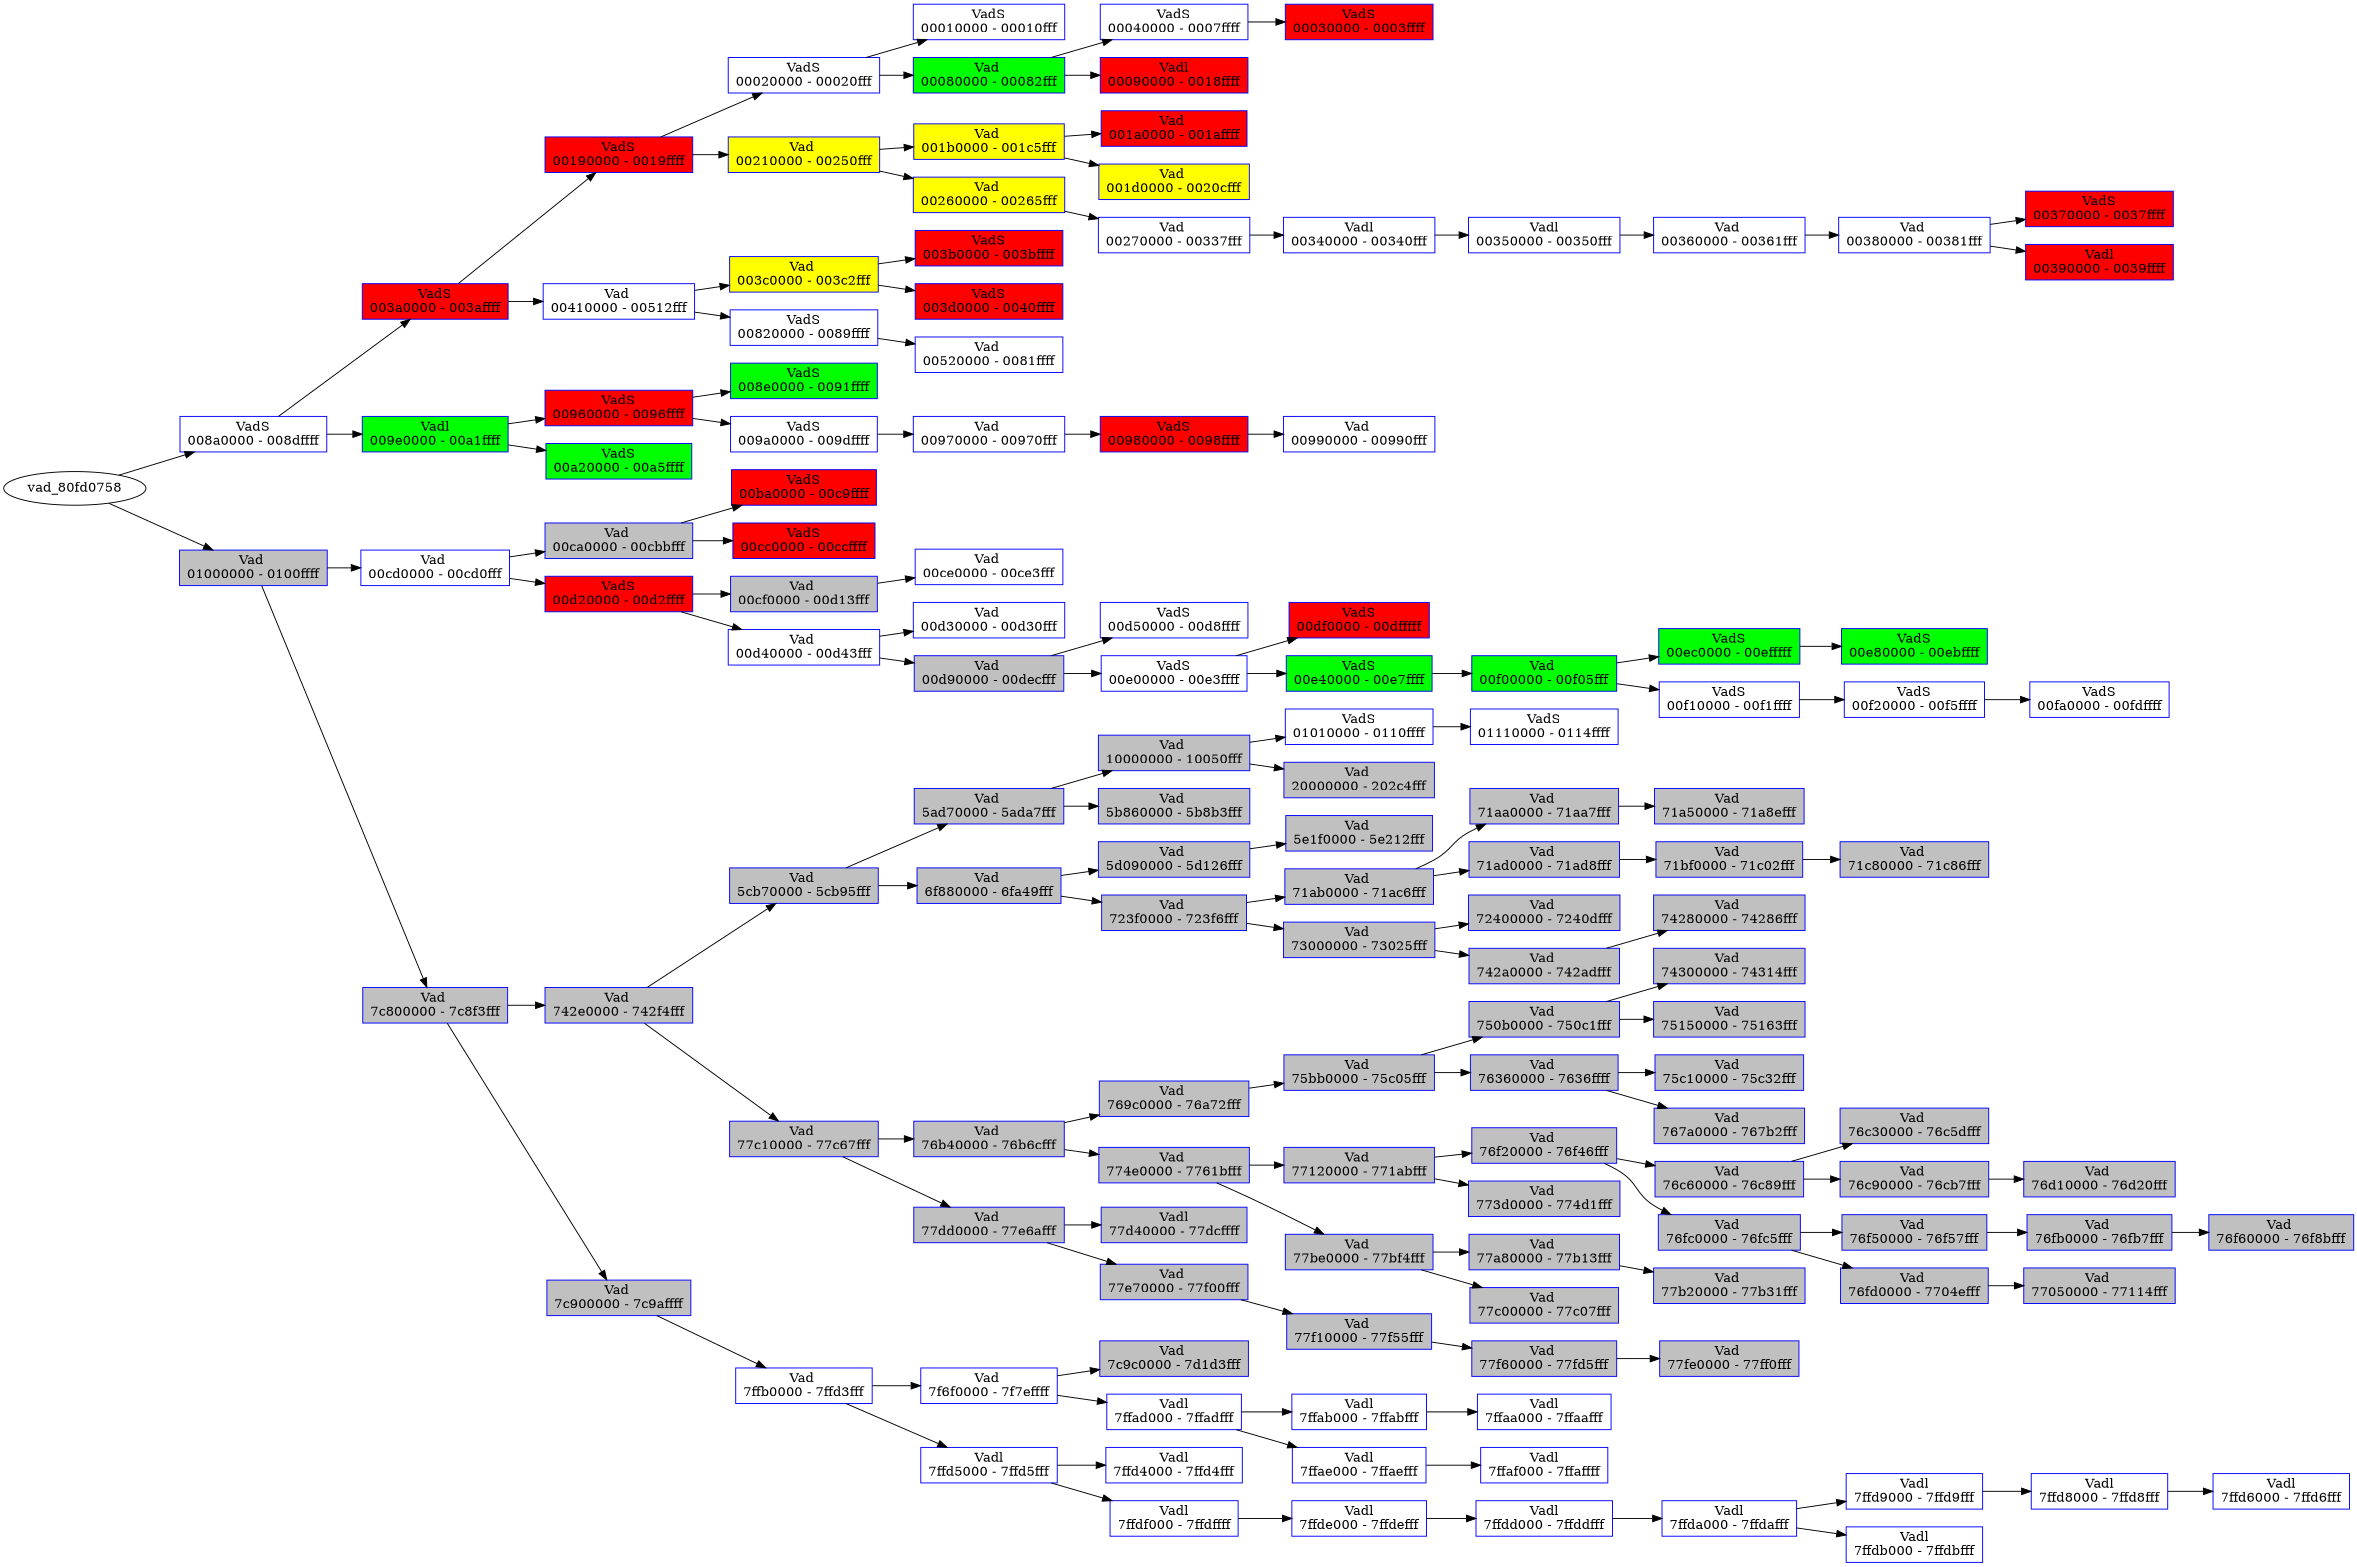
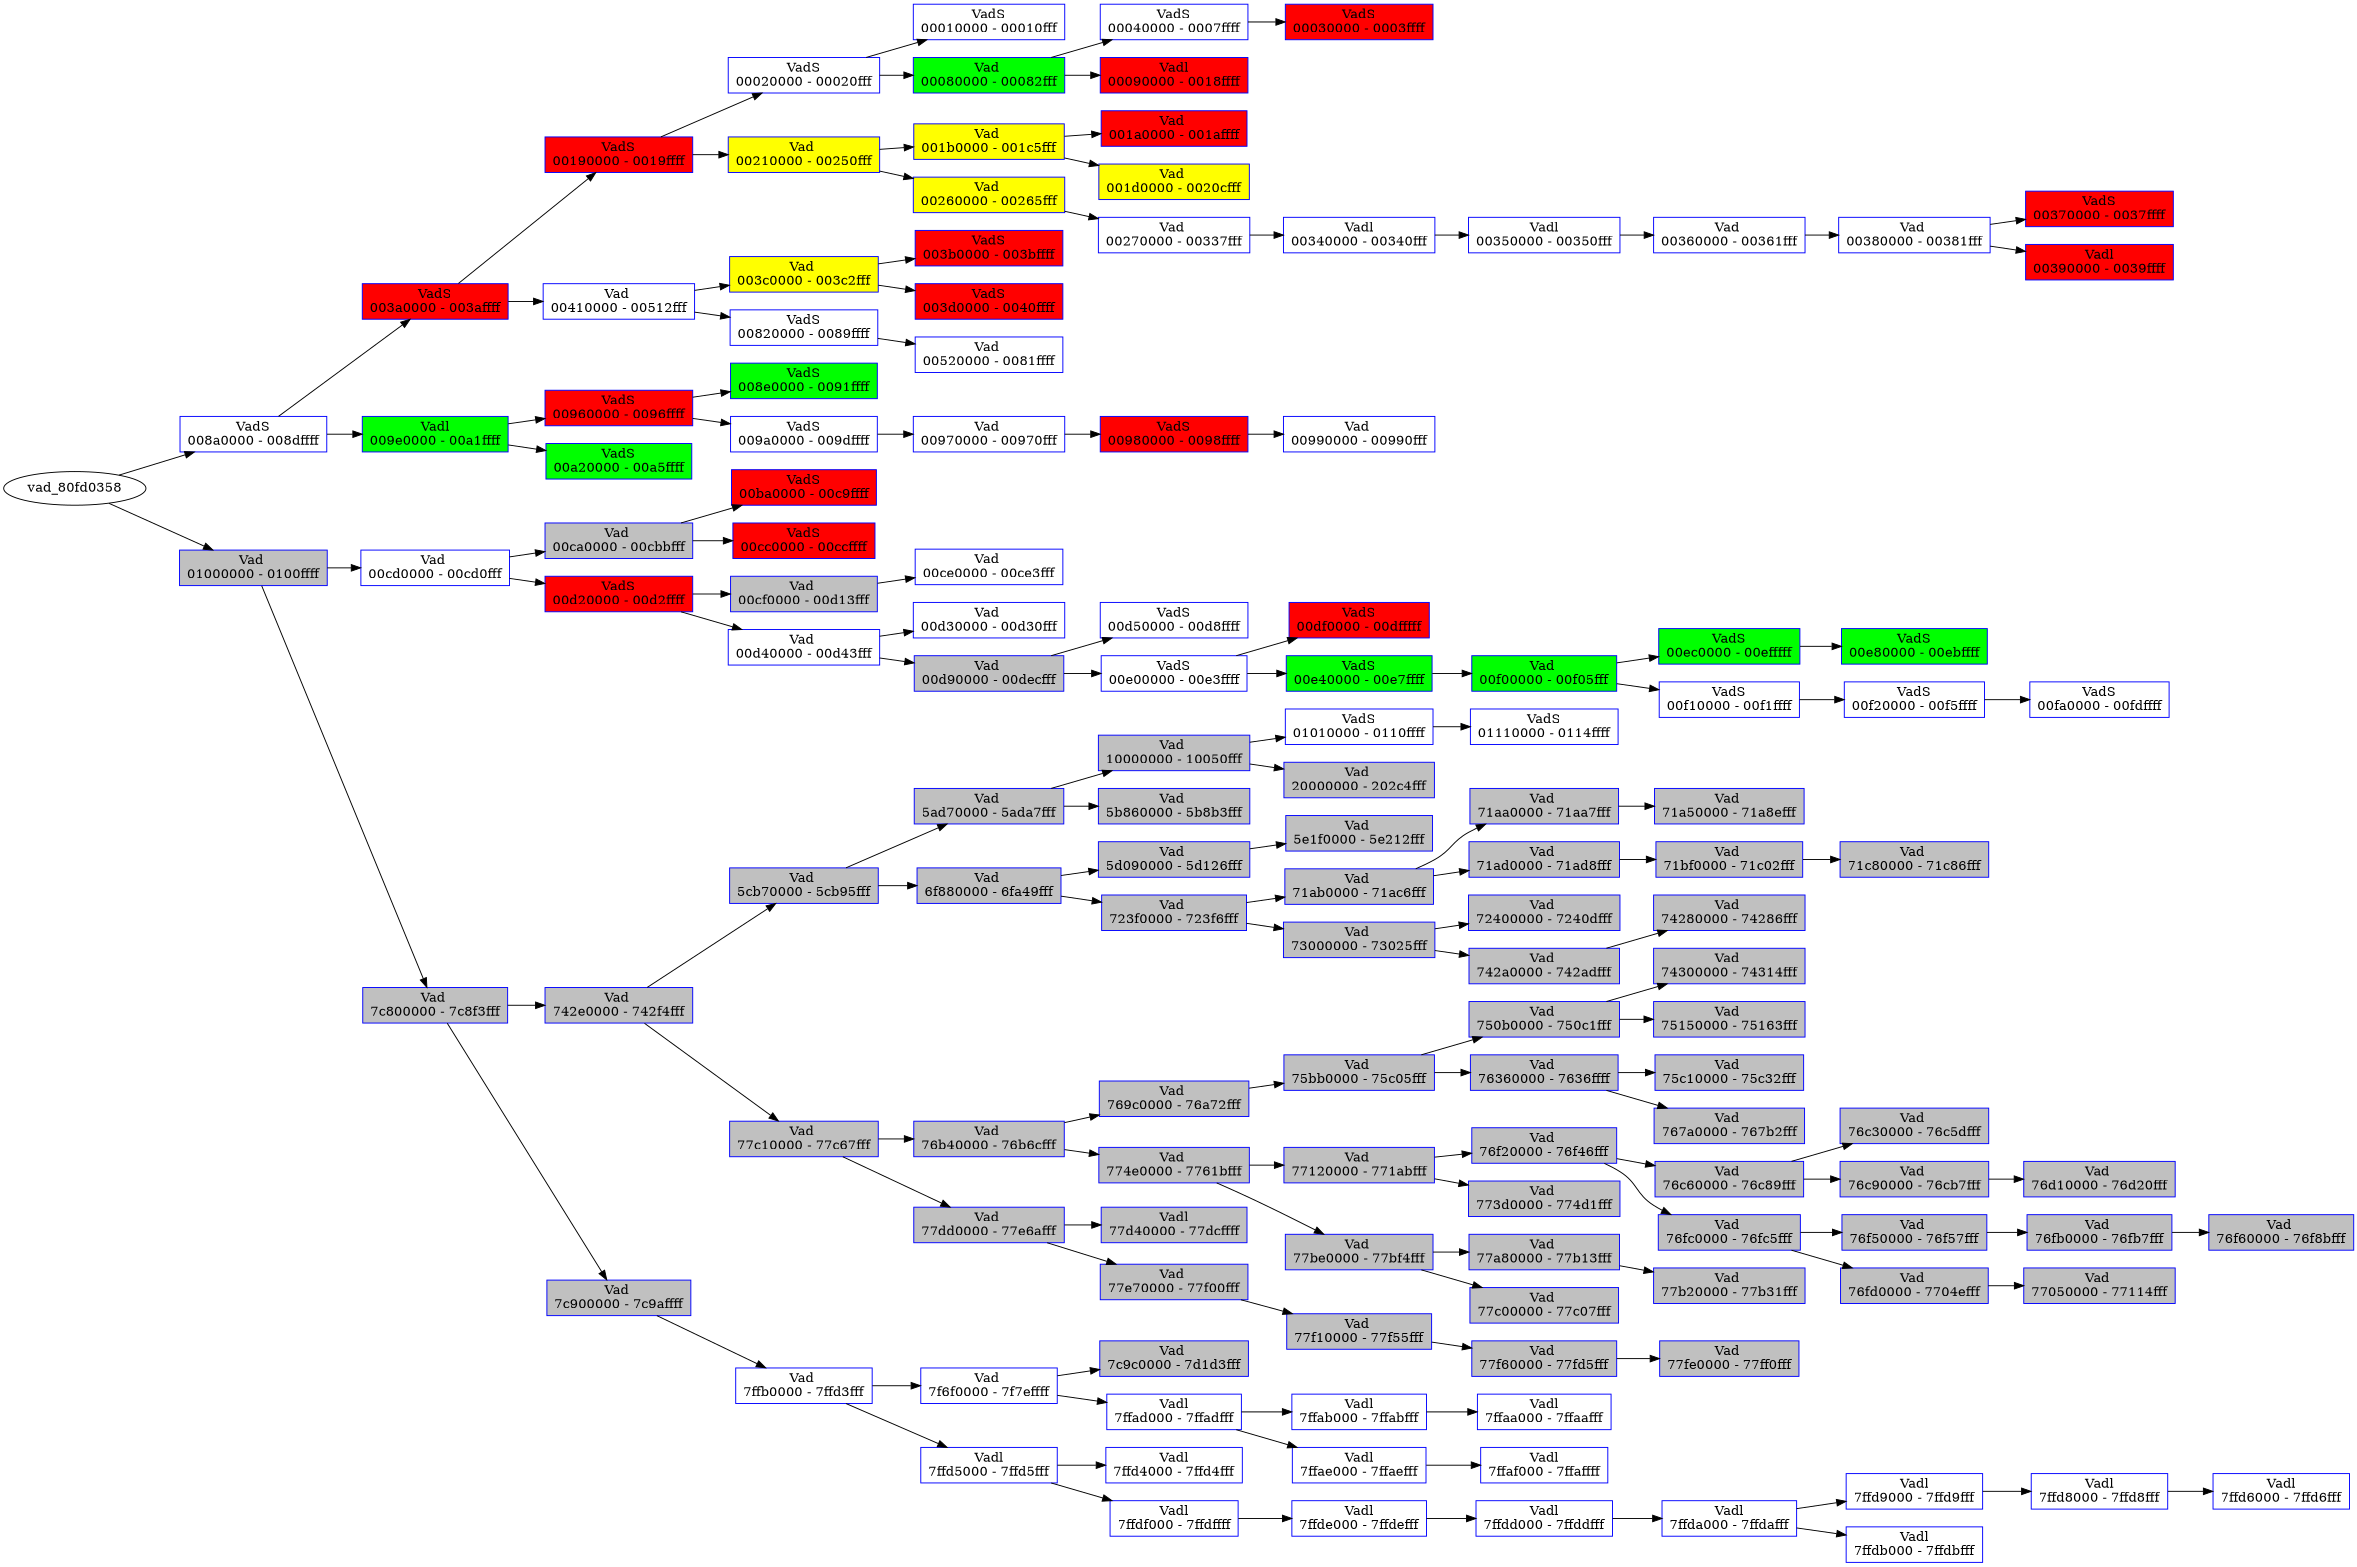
node "vad_80fd0758": label "vad_80fd0758" -> "vad_80fd0358"
